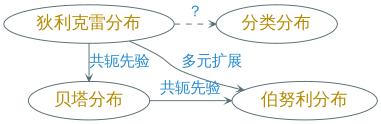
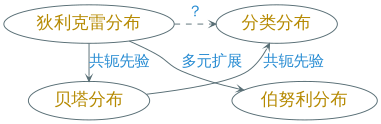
edge "贝塔分布" -> "伯努利分布": now "贝塔分布" -> "分类分布"
